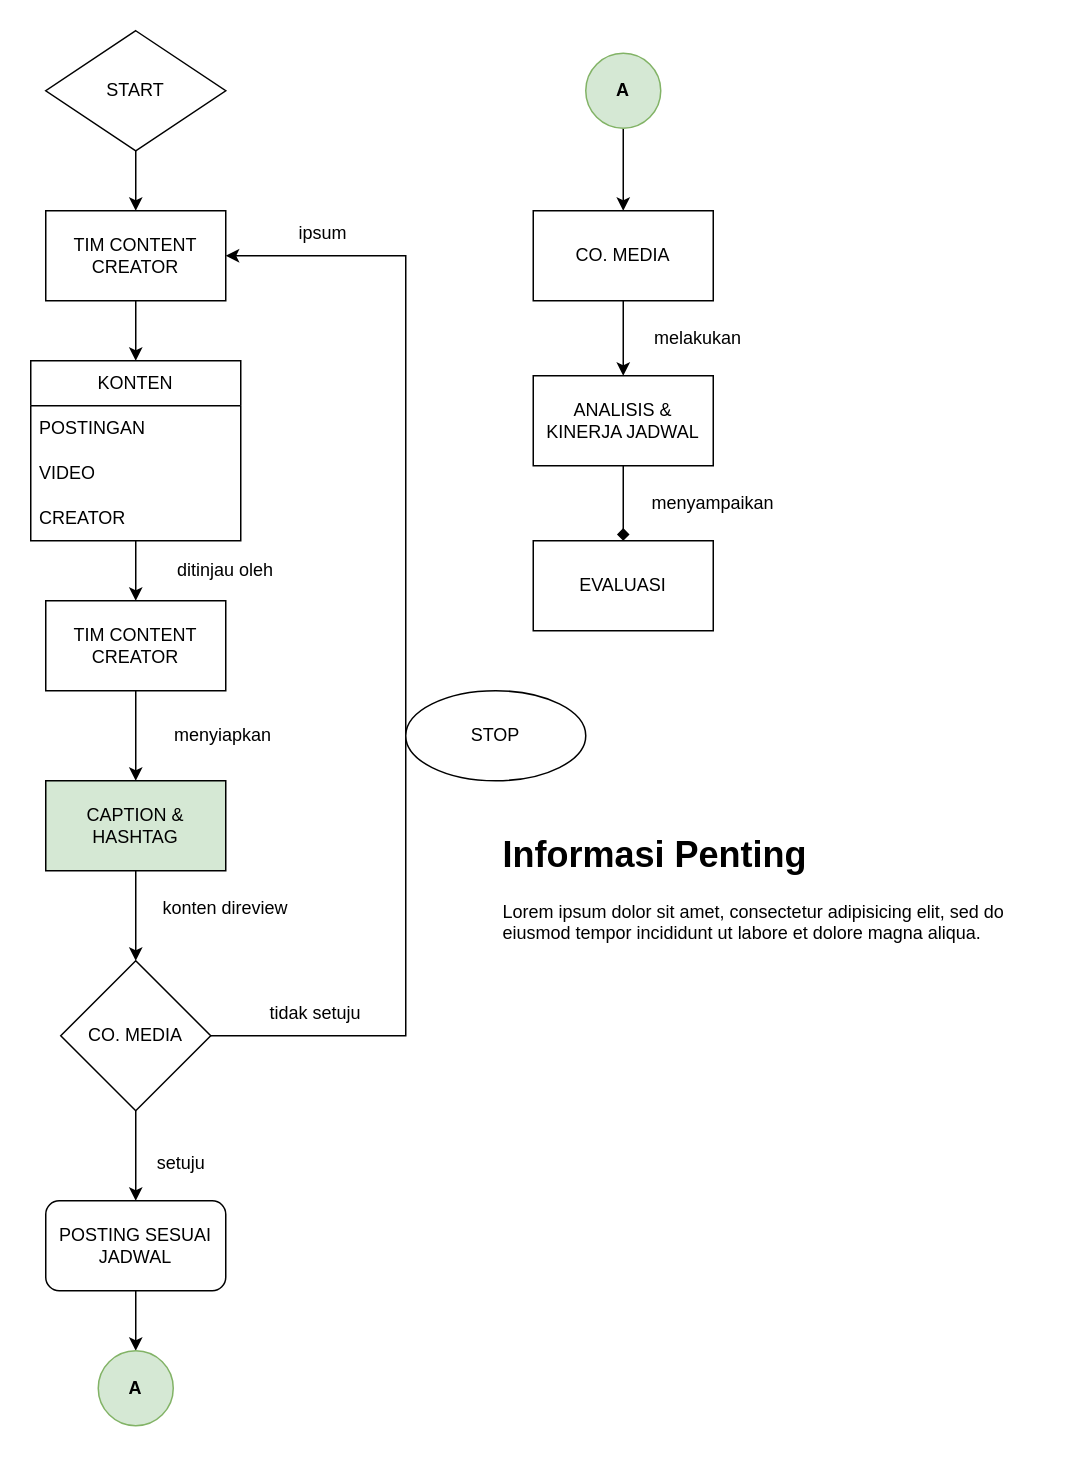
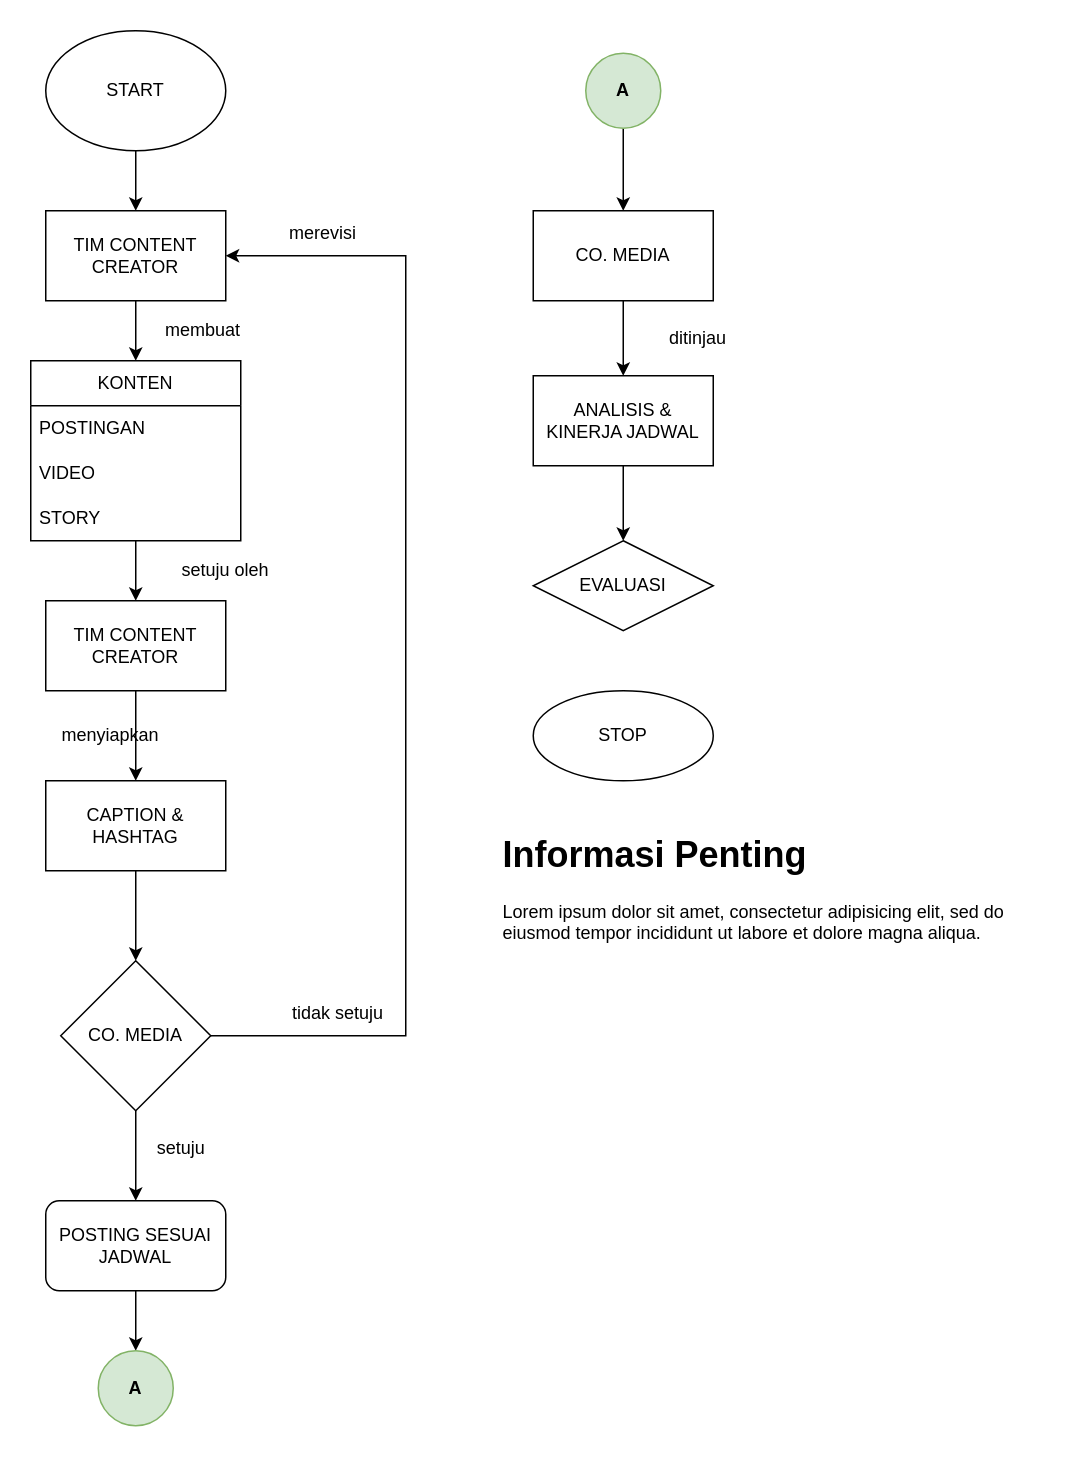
node "START": shape diamond -> ellipse
node "ipsum": label "ipsum" -> "merevisi"
node "membuat": added
node "melakukan": label "melakukan" -> "ditinjau"
node "menyampaikan": removed
node "CREATOR": label "CREATOR" -> "STORY"
edge "ANALISIS & KINERJA JADWAL" -> "EVALUASI": arrowhead diamond -> classic
node "ditinjau oleh": label "ditinjau oleh" -> "setuju oleh"
node "EVALUASI": shape rectangle -> diamond
node "menyiapkan": moved (226, 736) -> (113, 736)
node "STOP": moved (496, 736) -> (623, 736)
node "CAPTION & HASHTAG": fillcolor #d5e8d4 -> #ffffff
node "konten direview": removed
node "tidak setuju": moved (316, 1013) -> (338, 1013)
node "setuju": moved (182, 1163) -> (182, 1148)
